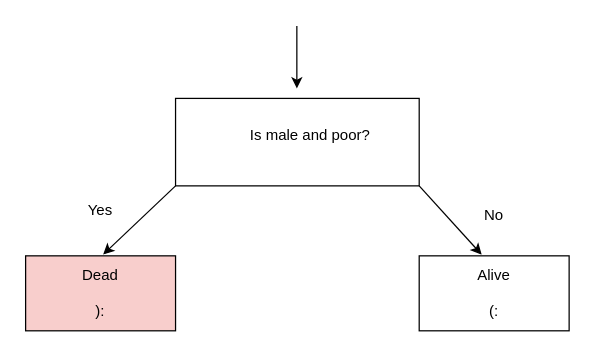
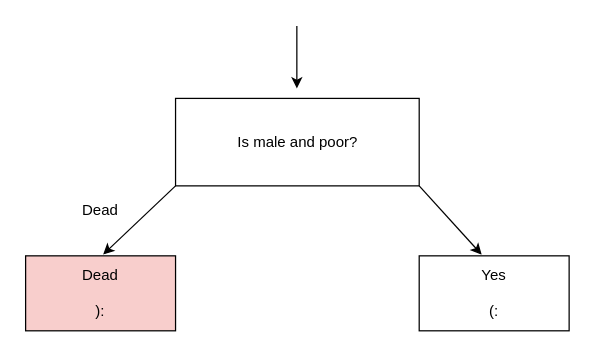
node "Is male and poor?": moved (310, 136) -> (298, 142)
node "Yes": label "Yes" -> "Dead"
node "No": removed
node "Alive (:": label "Alive (:" -> "Yes (:"
